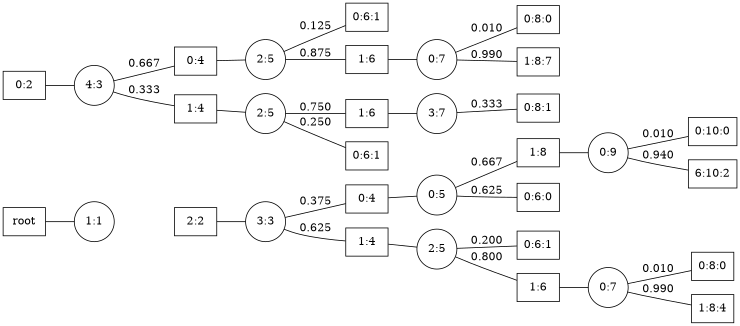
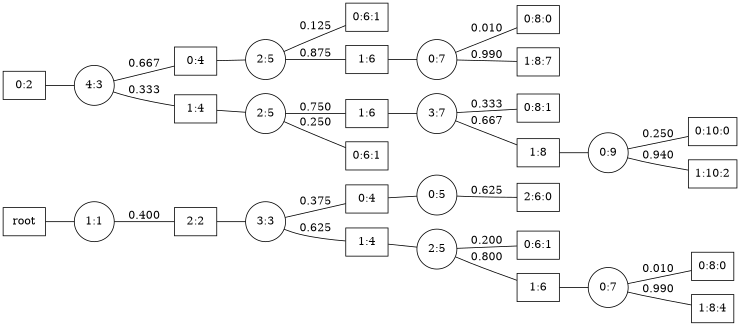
edge "0:10:0" -- "0:9": label "0.010" -> "0.250"
edge "1:8" -- "0:5": now "1:8" -- "3:7"
node "6:10:2": label "6:10:2" -> "1:10:2"
node "0:6:0": label "0:6:0" -> "2:6:0"
edge "1:1" -- "2:2": added, label "0.400"
